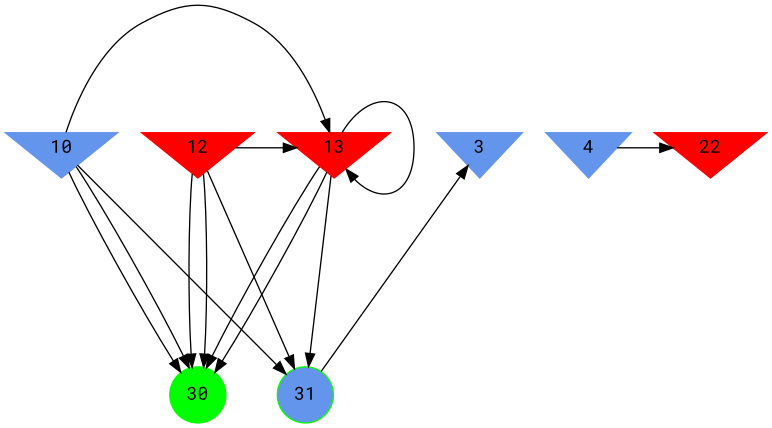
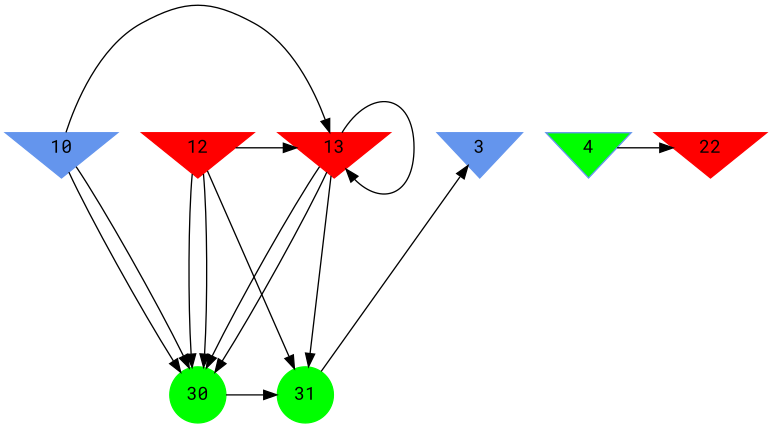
node "4": fillcolor cornflowerblue -> green
edge "10" -> "31": now "30" -> "31"
node "31": fillcolor cornflowerblue -> green
